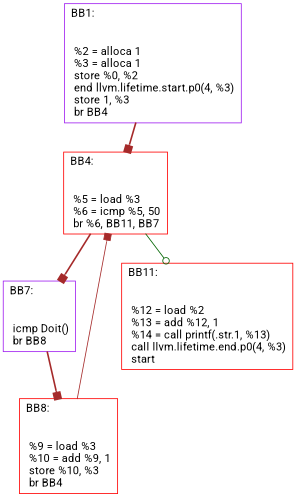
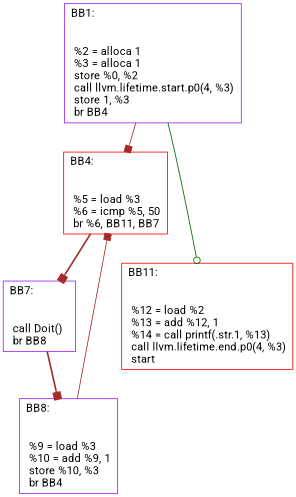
node "BB1:": text "end llvm.lifetime.start.p0(4, %3)" -> "call llvm.lifetime.start.p0(4, %3)"
edge "BB1:" -> "BB4:": style bold -> solid
edge "BB4:" -> "BB11:": now "BB1:" -> "BB11:"
node "BB7:": text "icmp Doit()" -> "call Doit()"
node "BB8:": color red -> purple
